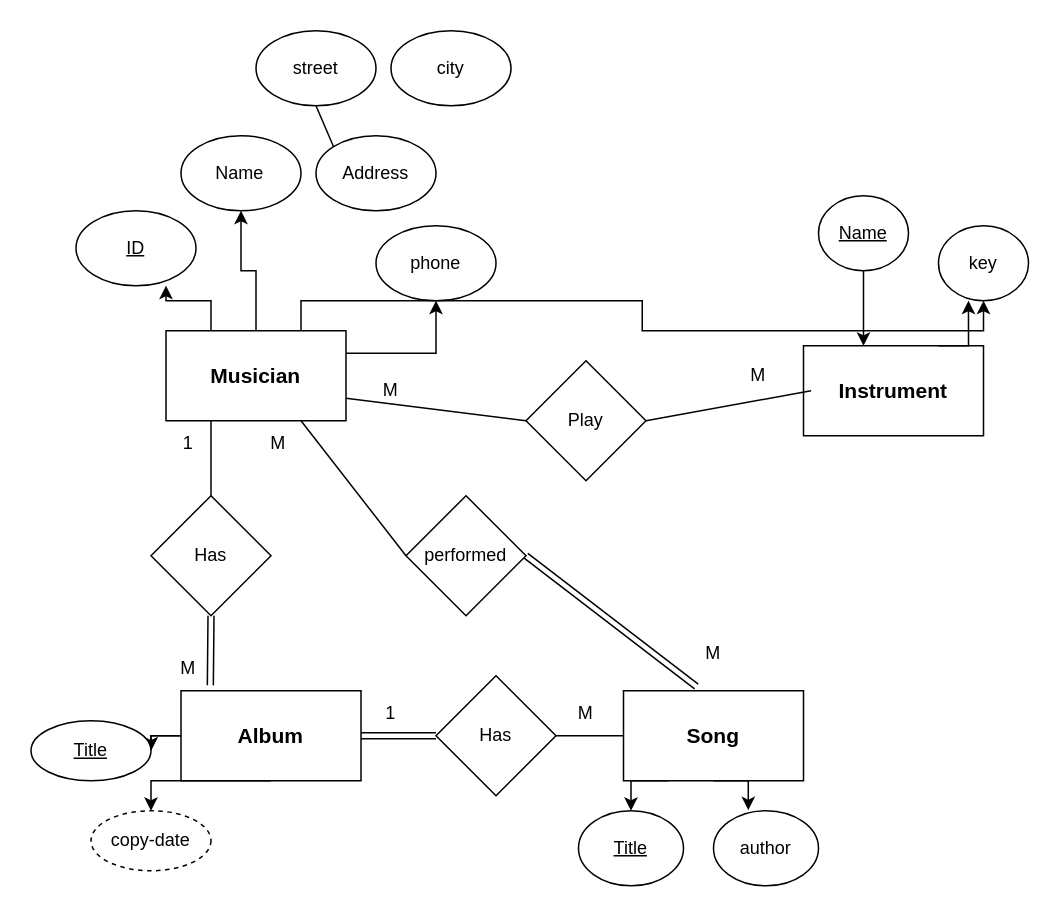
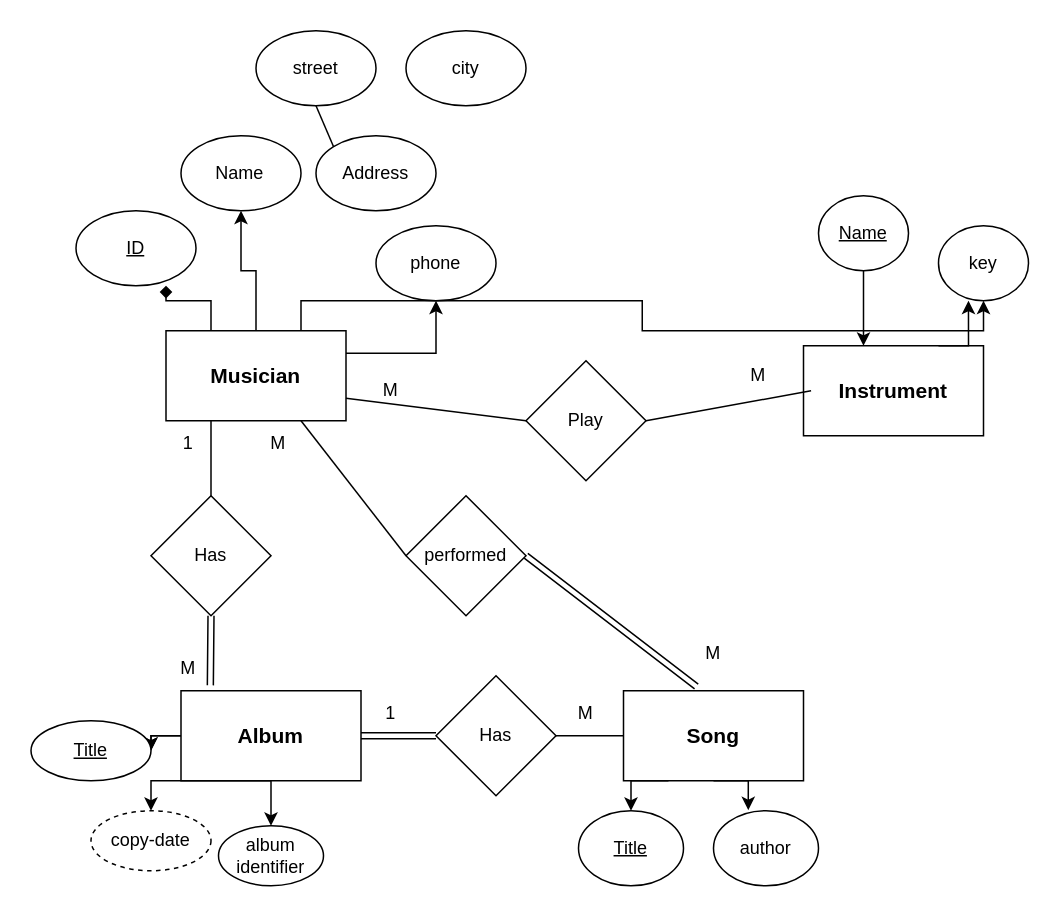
node "city": moved (451, 68) -> (466, 68)
edge "Musician" -> "ID": arrowhead classic -> diamond
edge "Album" -> "album identifier": added
node "album identifier": added
